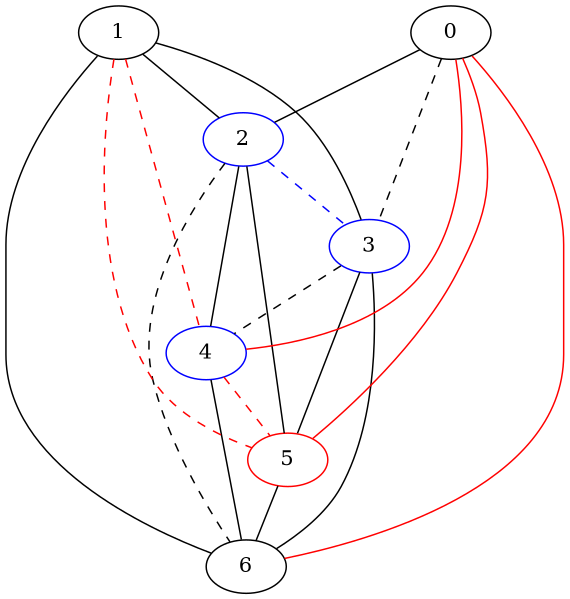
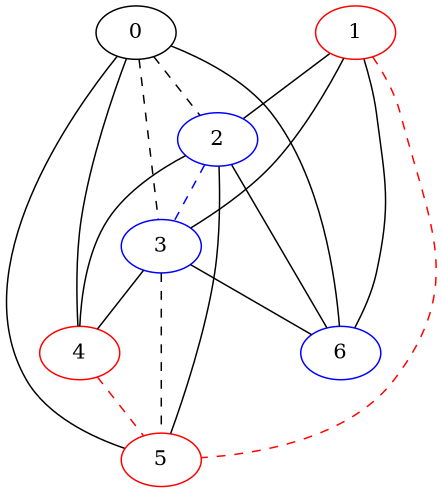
node "1": color black -> red
edge "0" -- "2": style solid -> dashed
edge "1" -- "4": removed
edge "0" -- "4": color red -> black
edge "0" -- "5": color red -> black
edge "3" -- "4": style dashed -> solid
edge "2" -- "6": style dashed -> solid
node "4": color blue -> red
edge "3" -- "5": style solid -> dashed
edge "0" -- "6": color red -> black
edge "4" -- "6": removed
edge "5" -- "6": removed
node "6": color black -> blue
